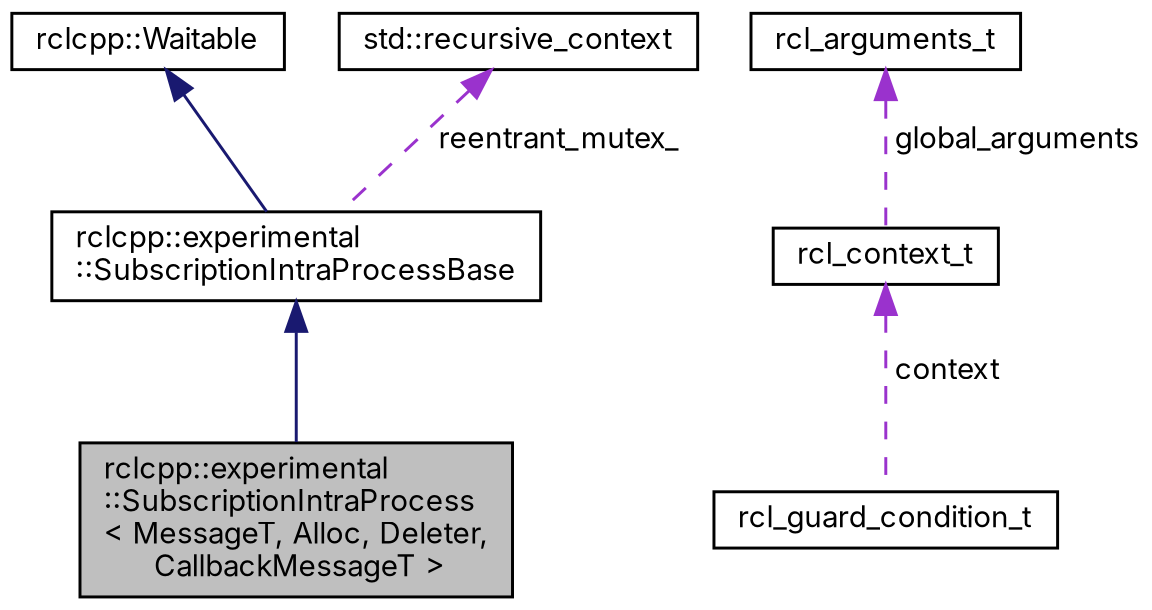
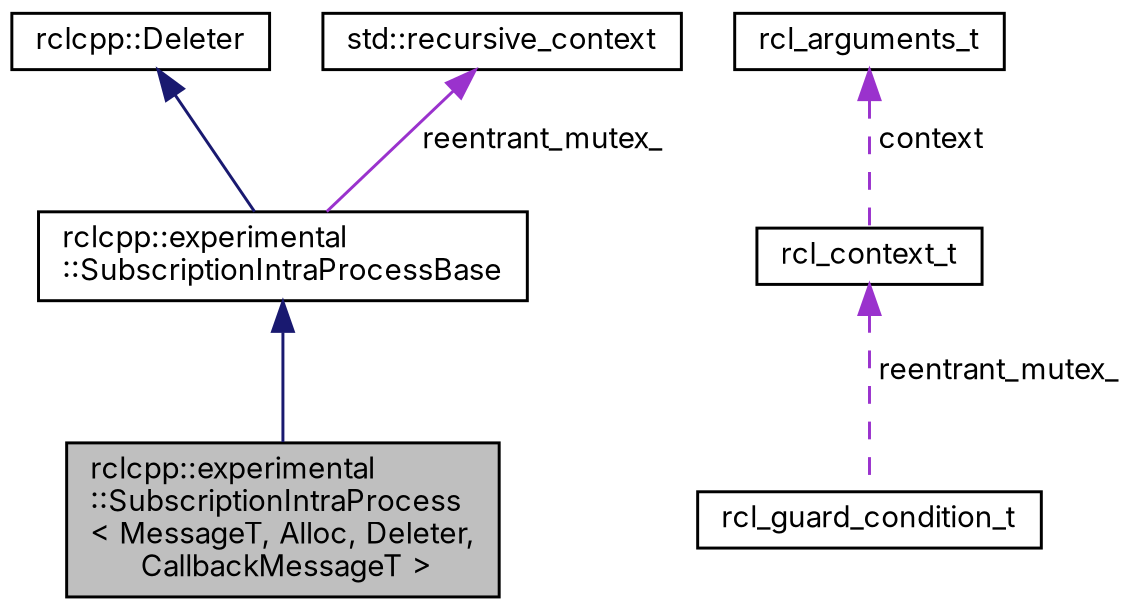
node "rclcpp::Waitable": label "rclcpp::Waitable" -> "rclcpp::Deleter"
edge "rcl_context_t" -> "rcl_arguments_t": label " global_arguments" -> " context"
edge "rclcpp::experimental ::SubscriptionIntraProcessBase" -> "std::recursive_context": style dashed -> solid
edge "rcl_guard_condition_t" -> "rcl_context_t": label " context" -> " reentrant_mutex_"
